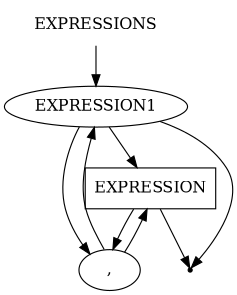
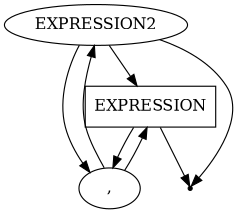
node "EXPRESSIONS": removed
node "EXPRESSION1": label "EXPRESSION1" -> "EXPRESSION2"
